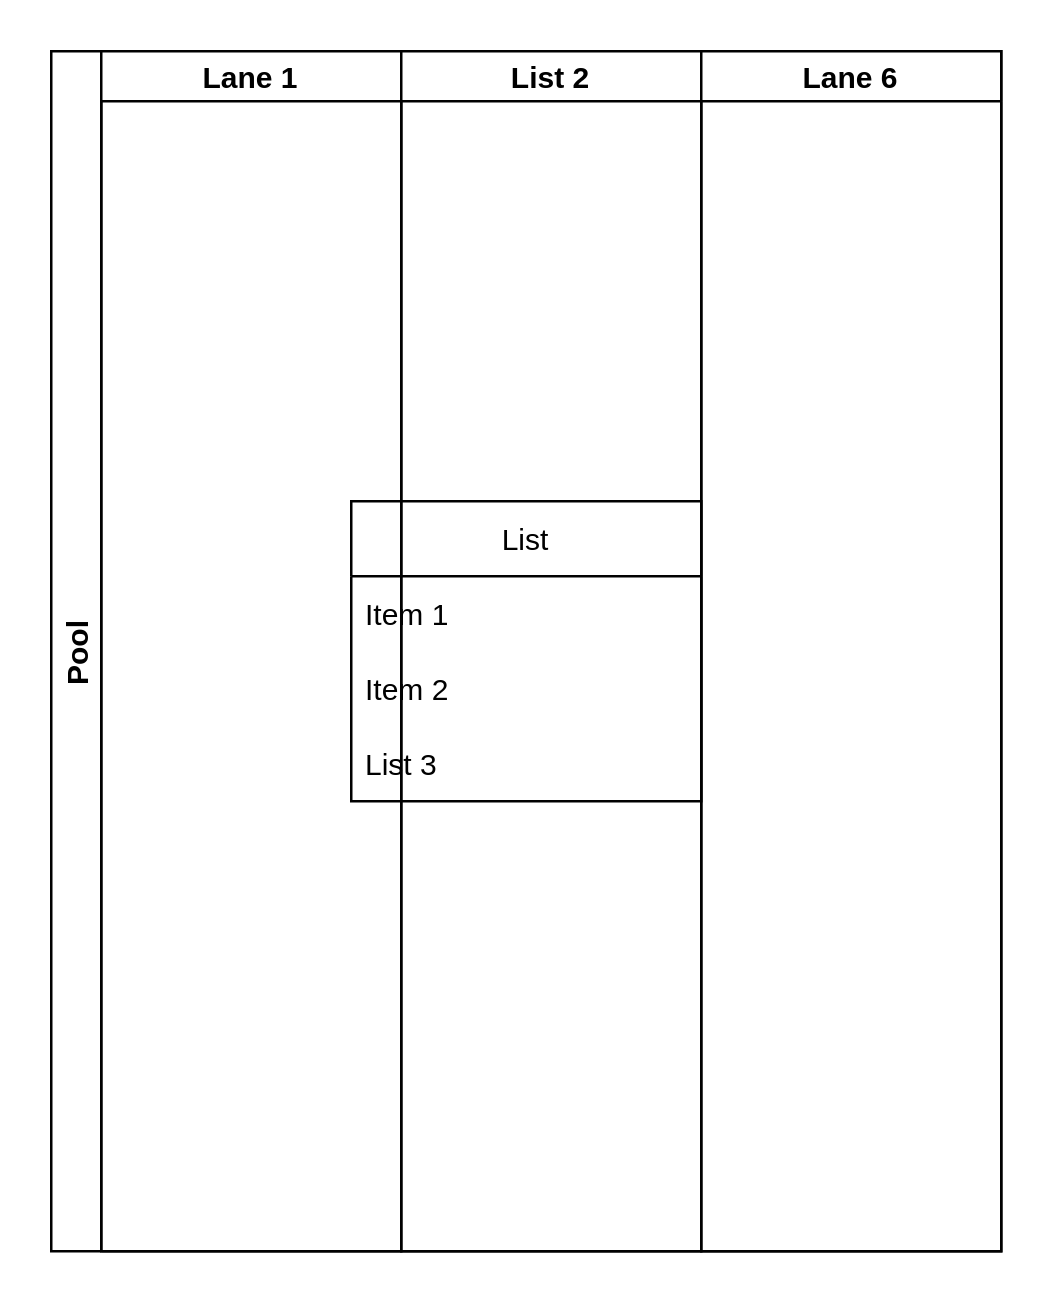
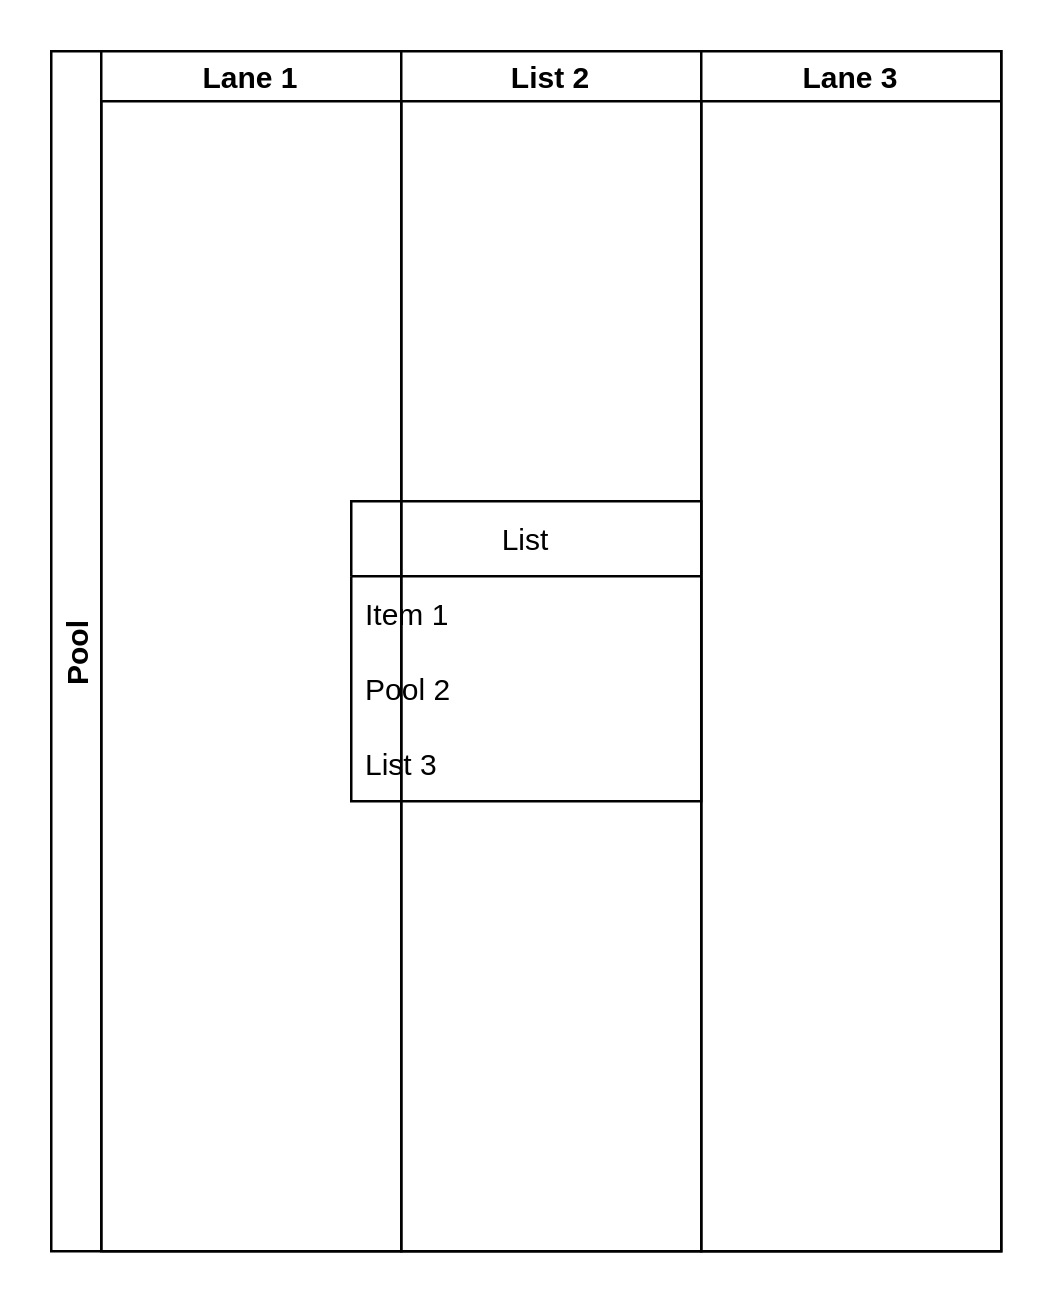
node "Lane 6": label "Lane 6" -> "Lane 3"
node "Item 2": label "Item 2" -> "Pool 2"
